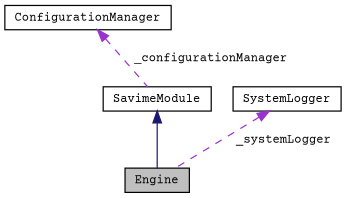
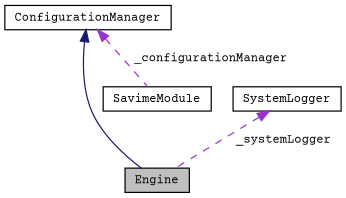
edge "Engine" -> "SavimeModule": now "Engine" -> "ConfigurationManager"
